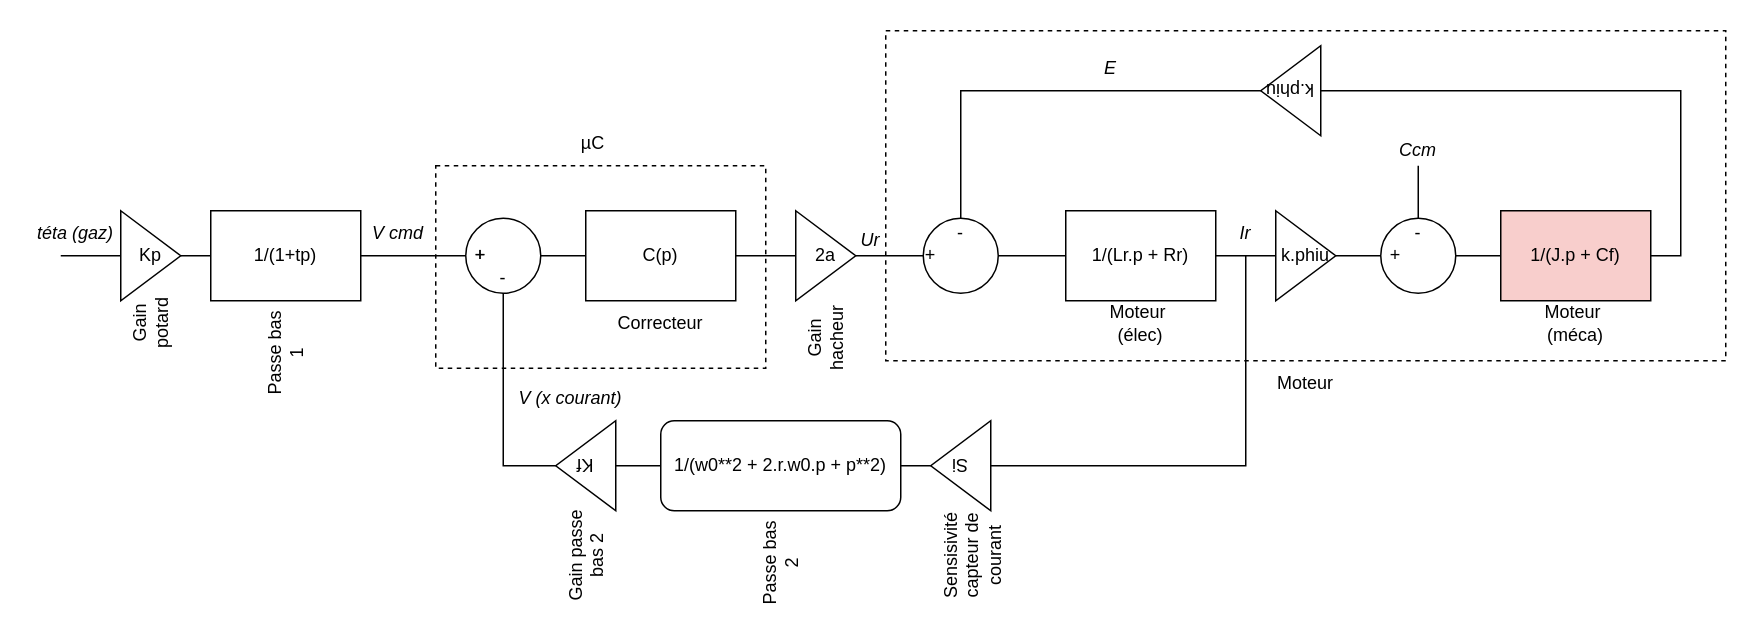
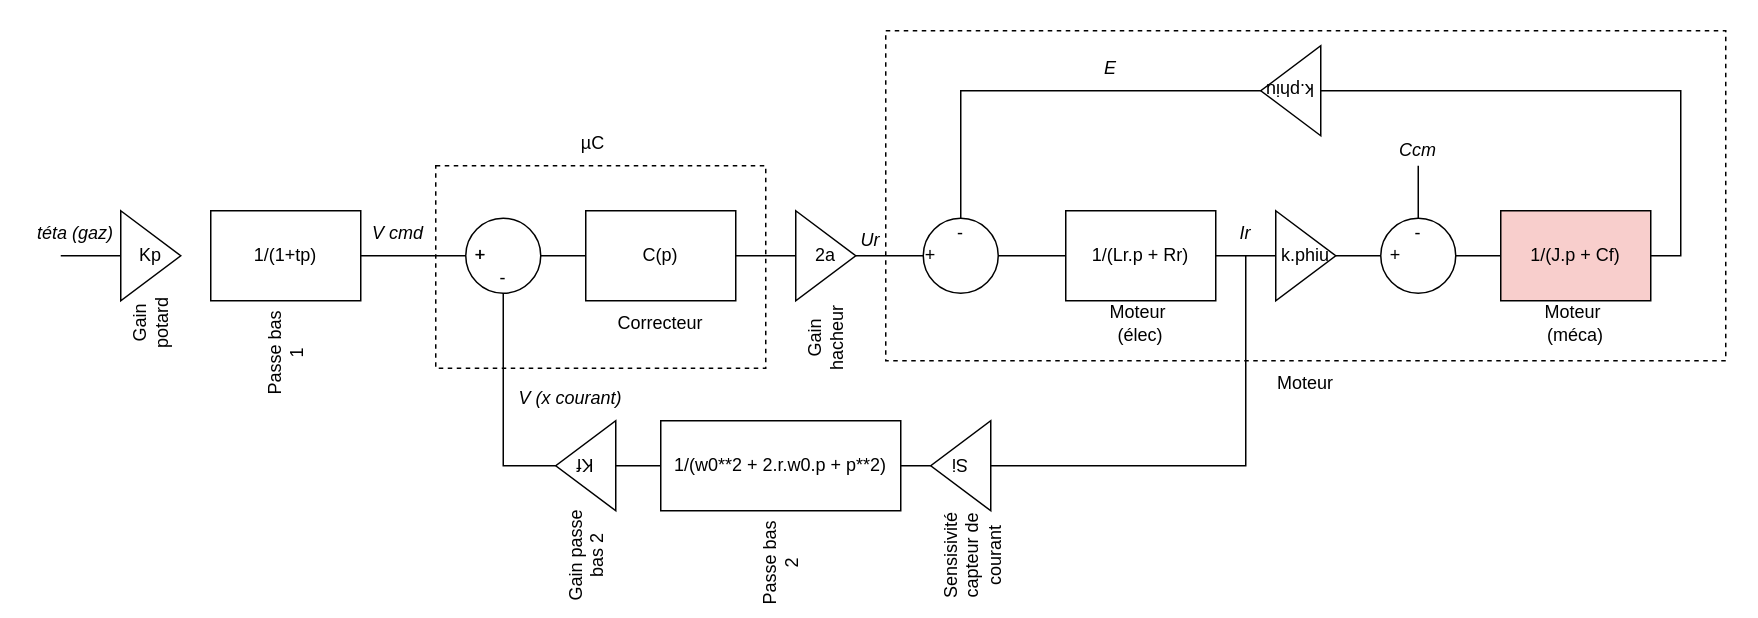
edge "Kp" -- "1/(1+tp)": removed
node "1/(w0**2 + 2.r.w0.p + p**2)": shape rounded rectangle -> rectangle
